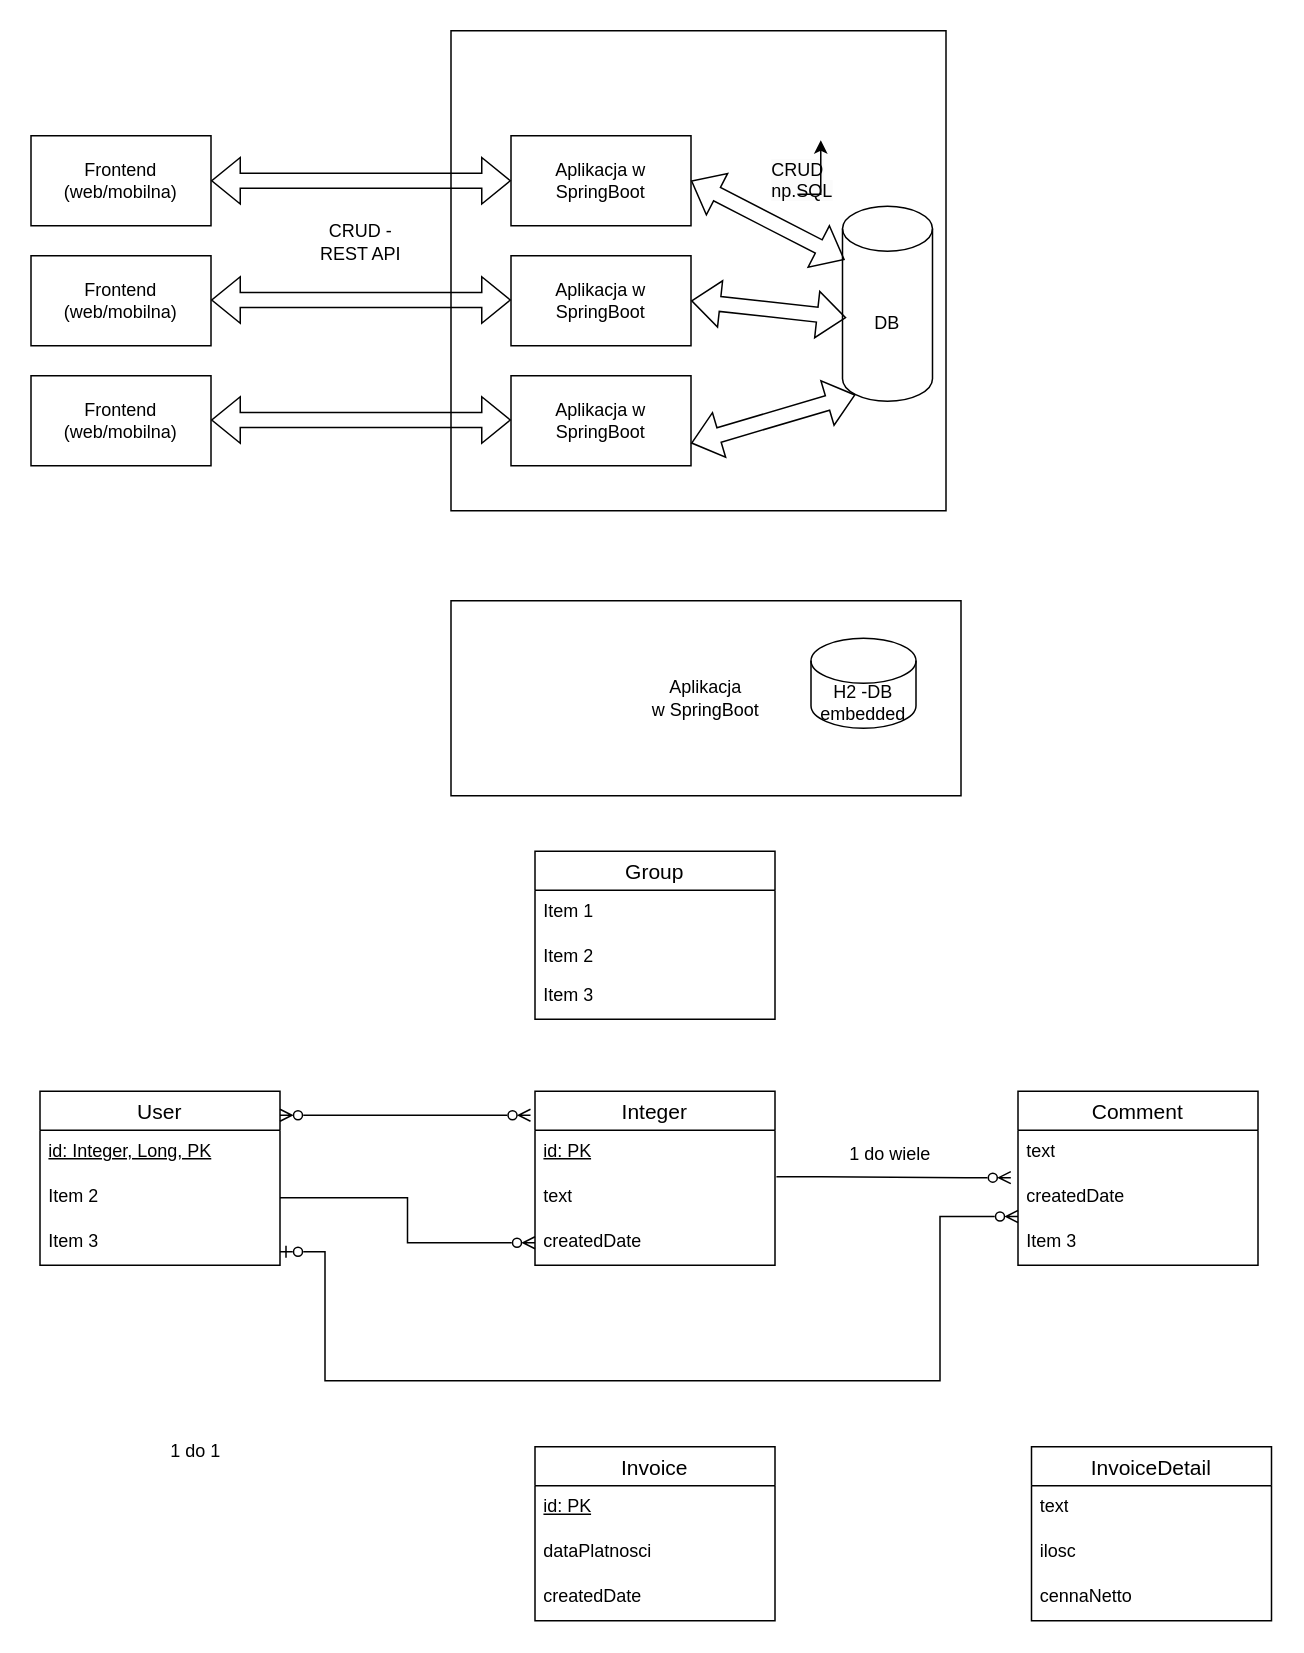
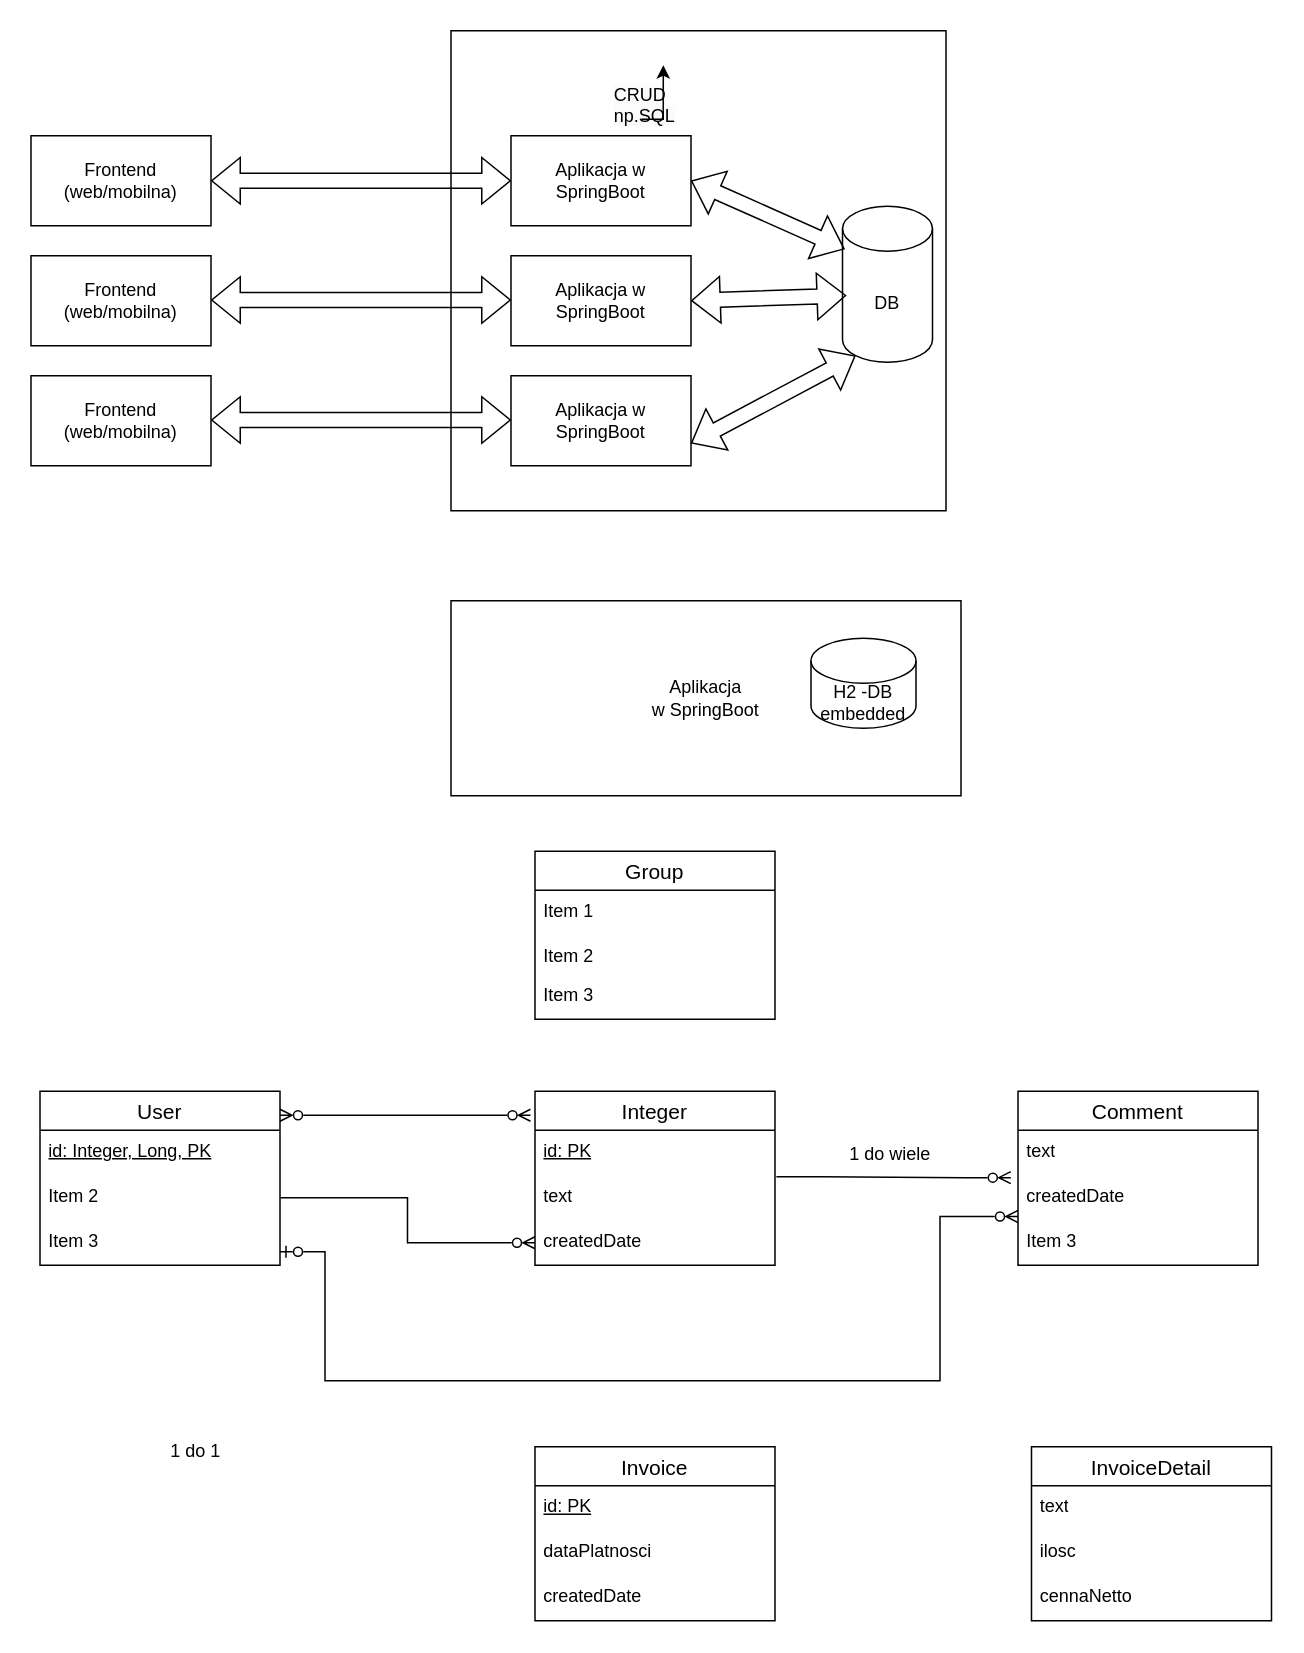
node "CRUD np.SQL": moved (799, 172) -> (641, 97)
node "CRUD - REST API": removed
node "DB": size 90x195 -> 90x156
